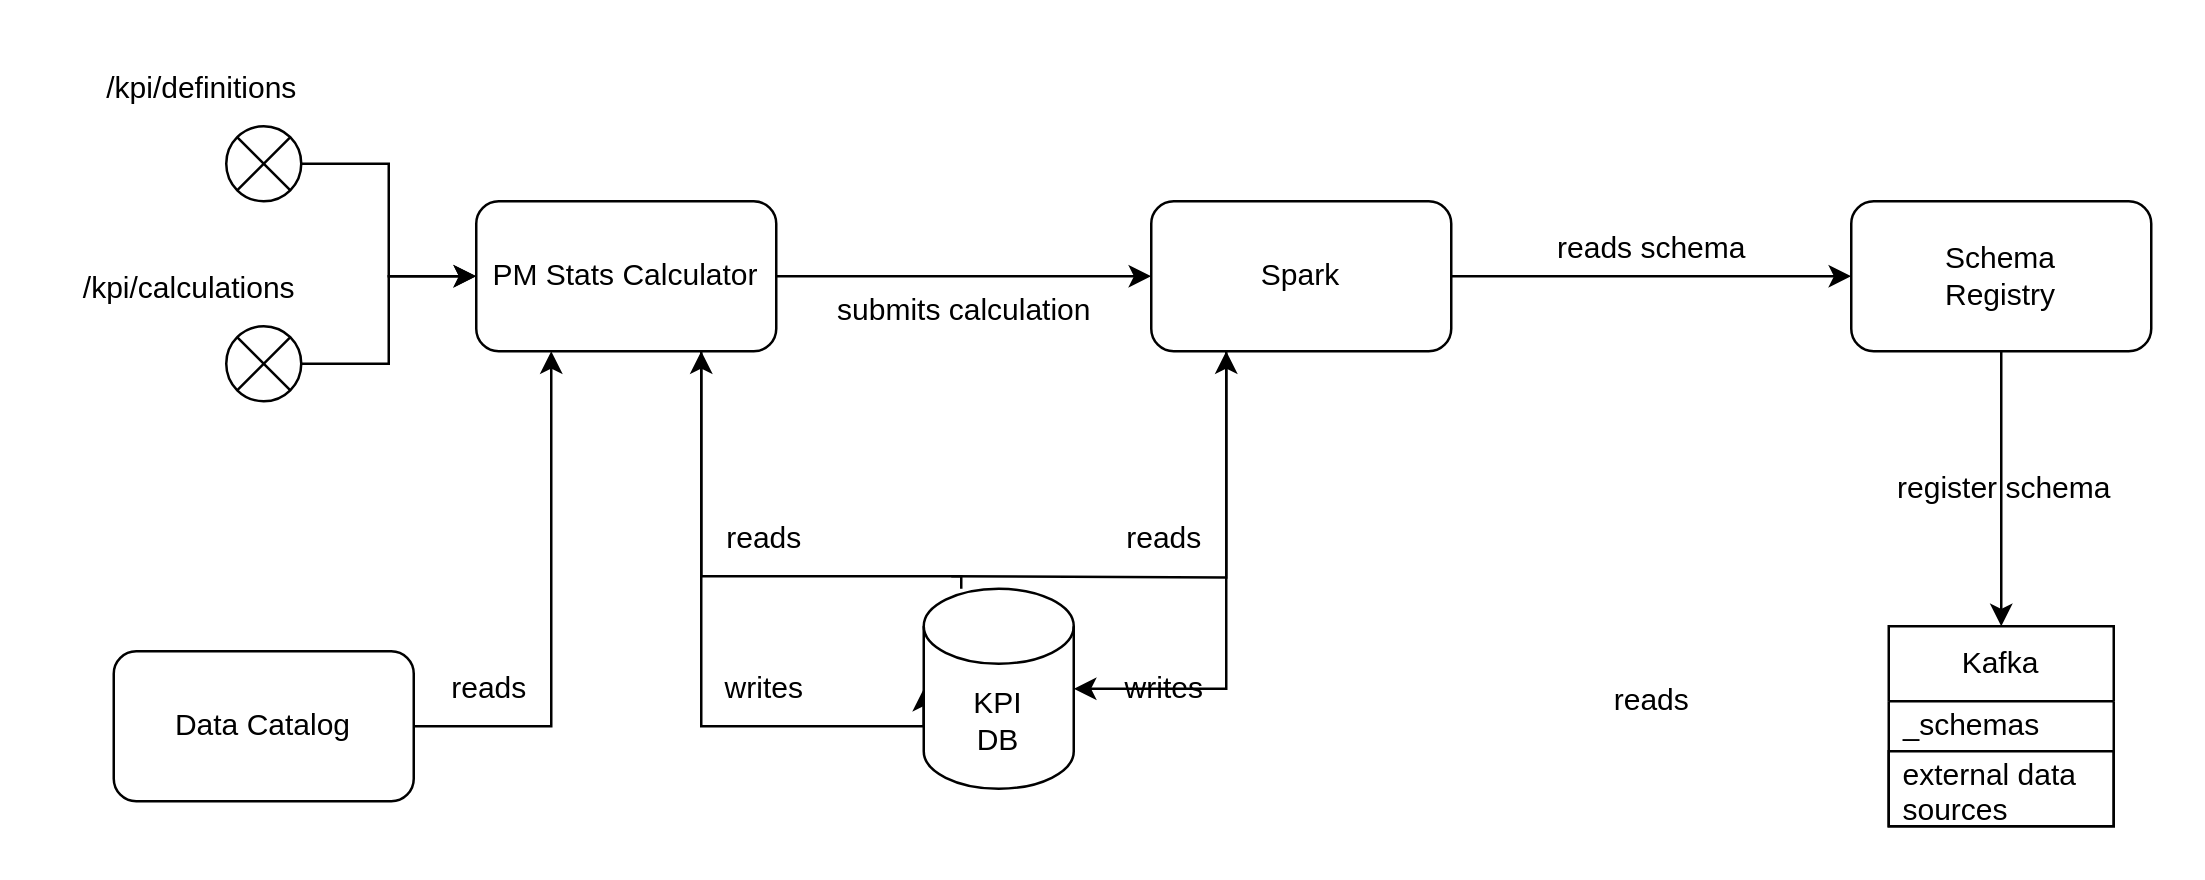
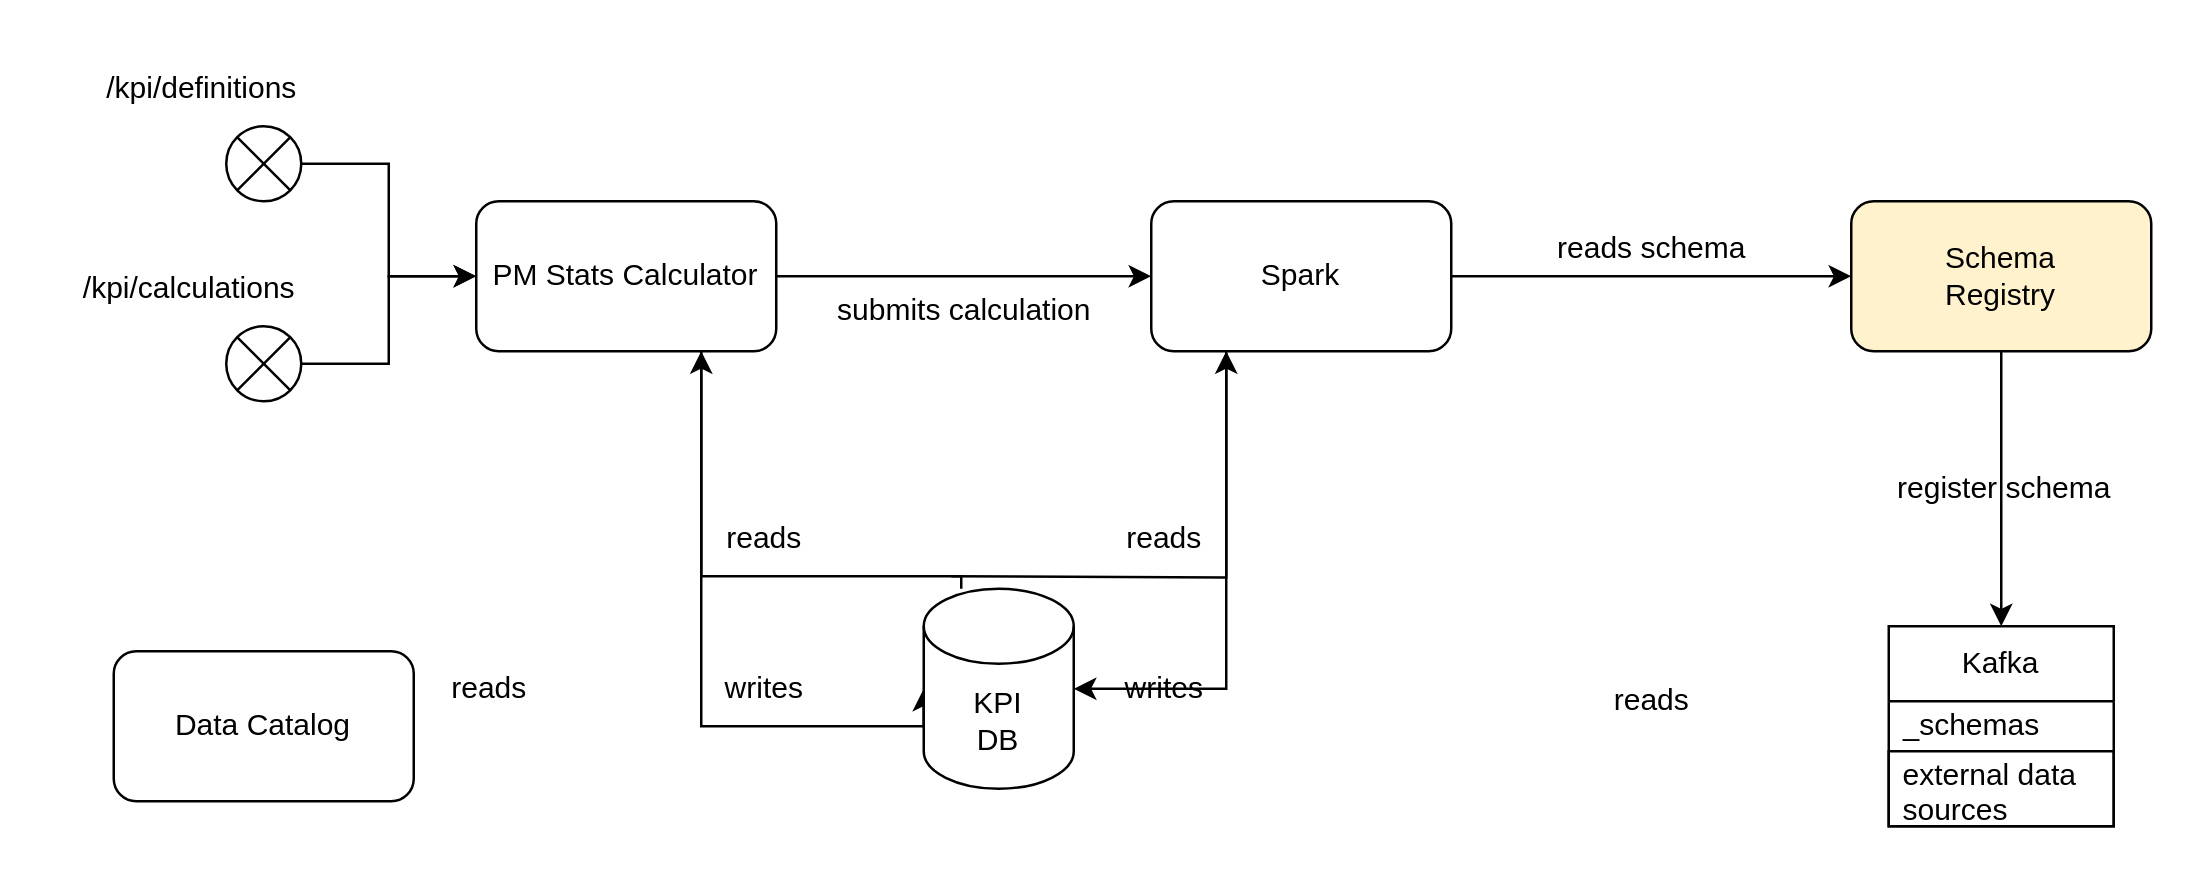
node "Schema Registry": fillcolor #ffffff -> #fff2cc
edge "Data Catalog" -> "PM Stats Calculator": removed
